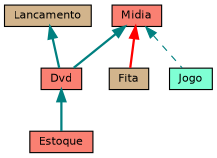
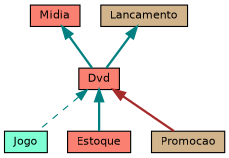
edge "Jogo" -> "Midia": now "Jogo" -> "Dvd"
node "Fita": removed
node "Promocao": added
